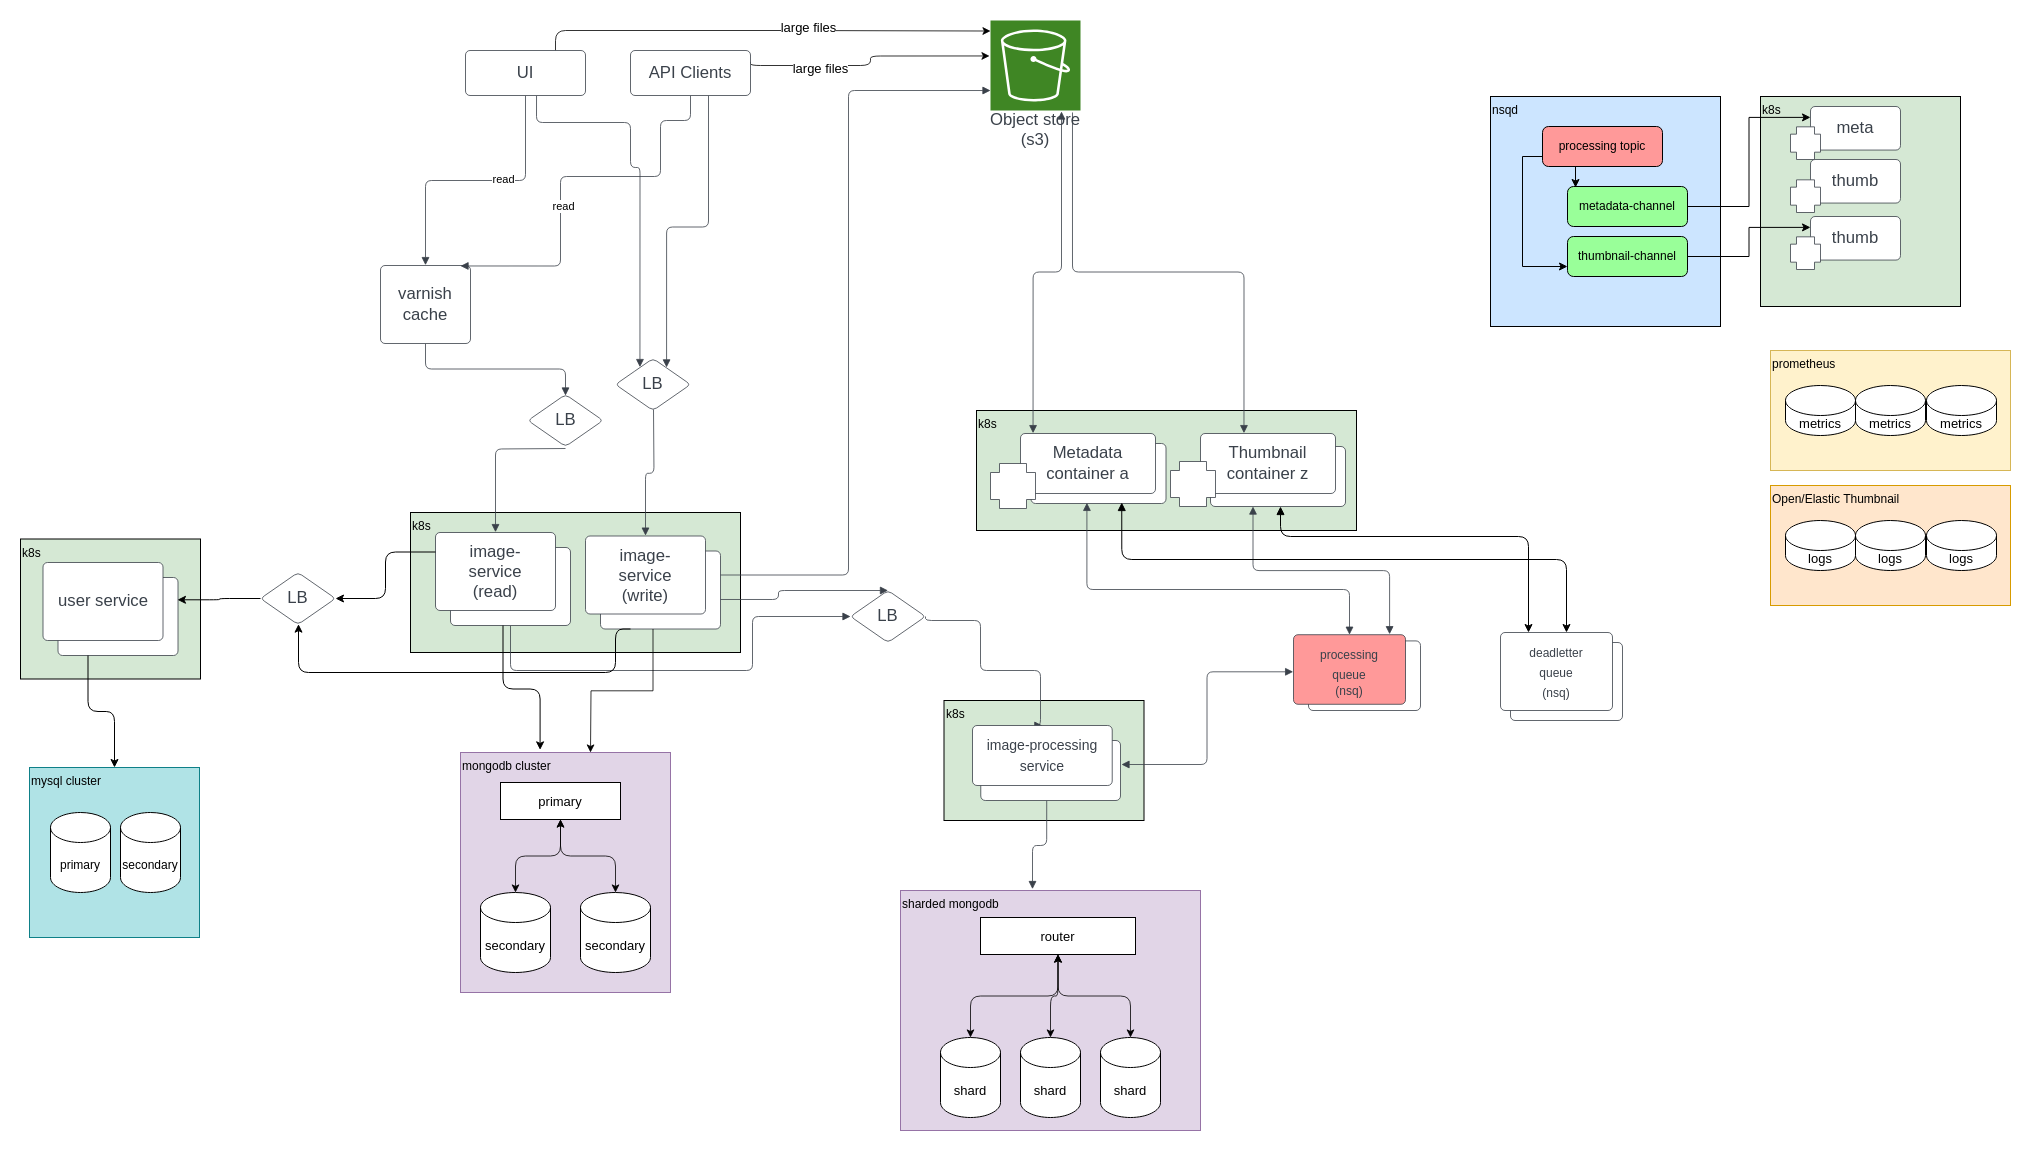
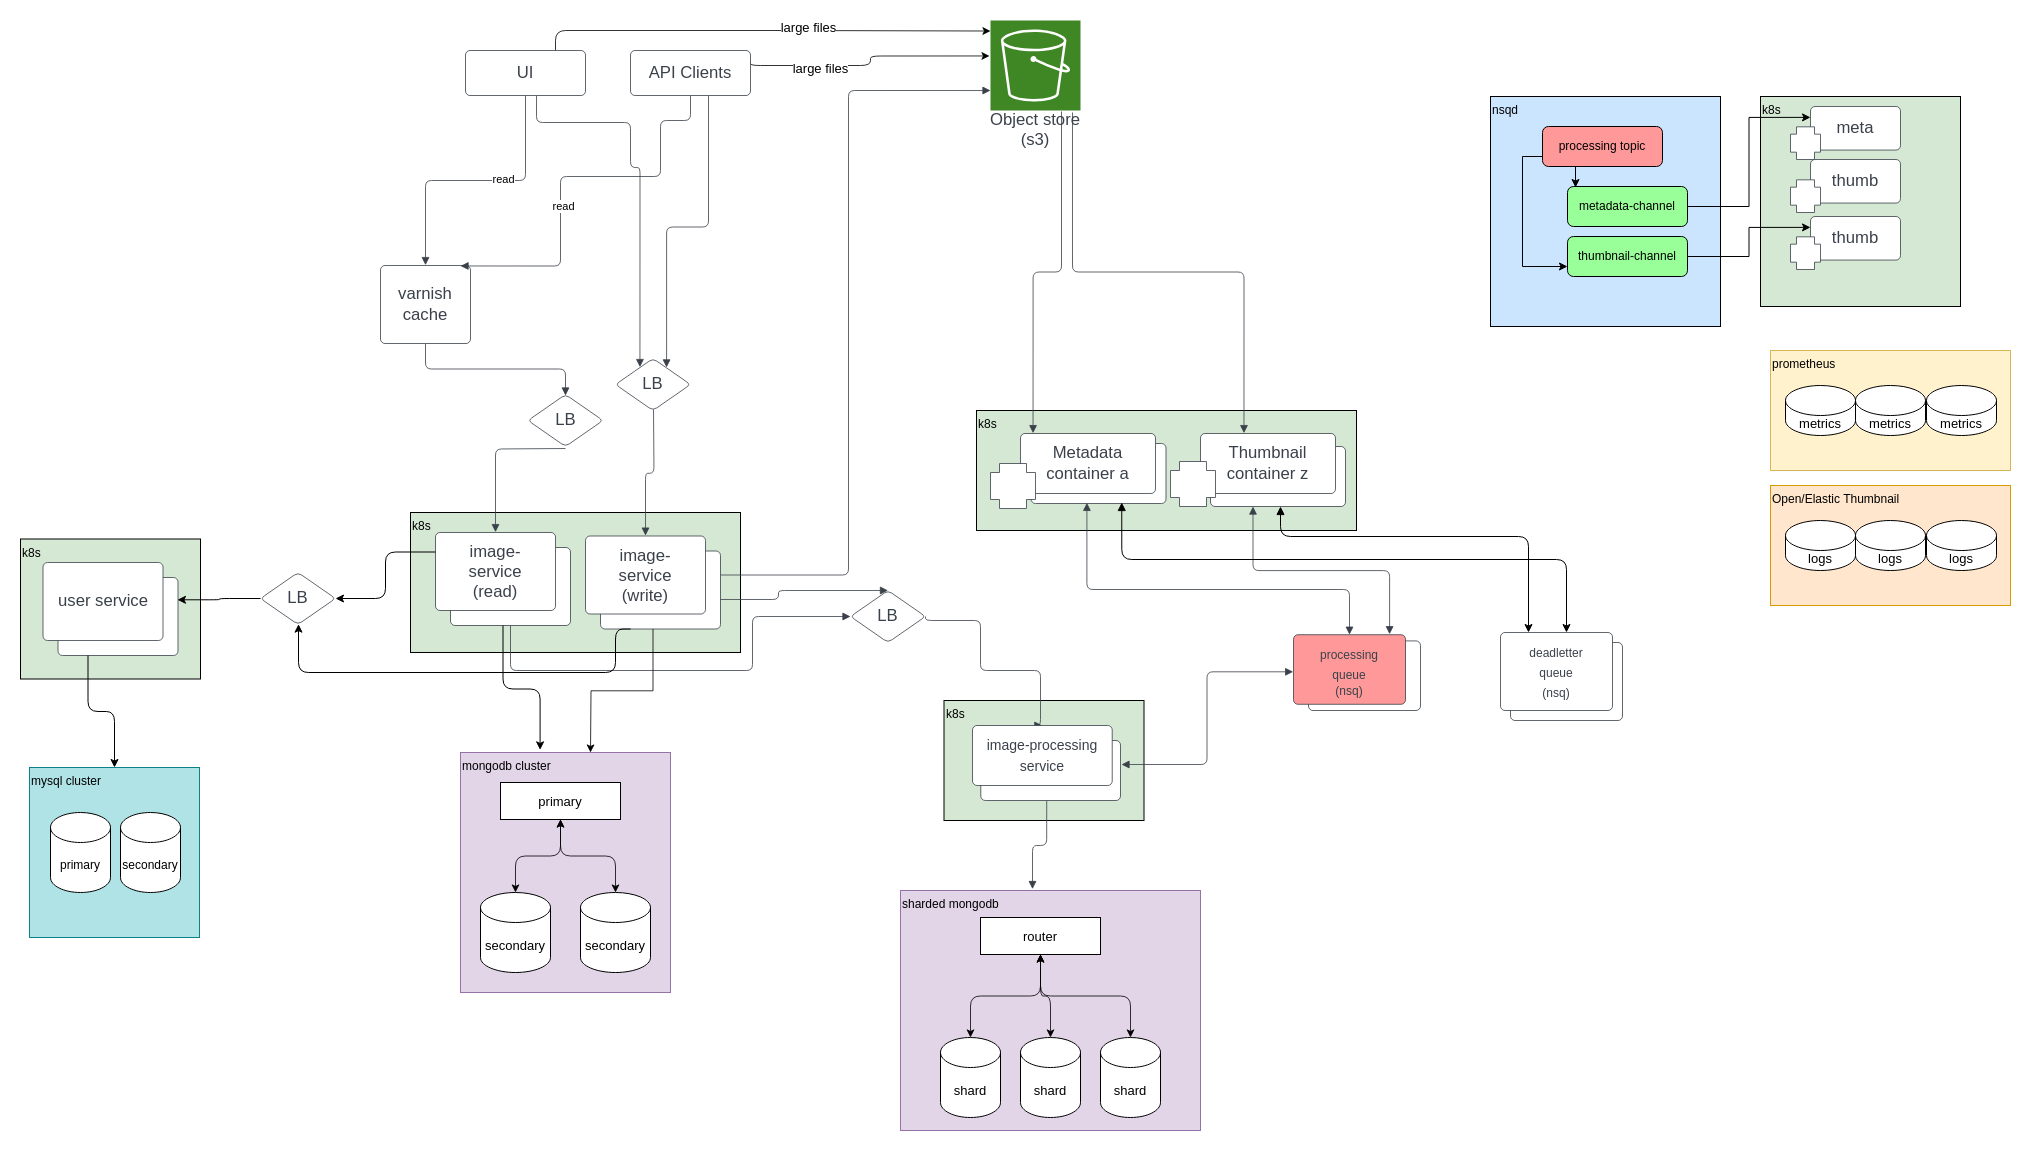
edge "Object store (s3)" -- "Metadata container a": arrowhead block -> none
node "router": size 155x37 -> 120x37
